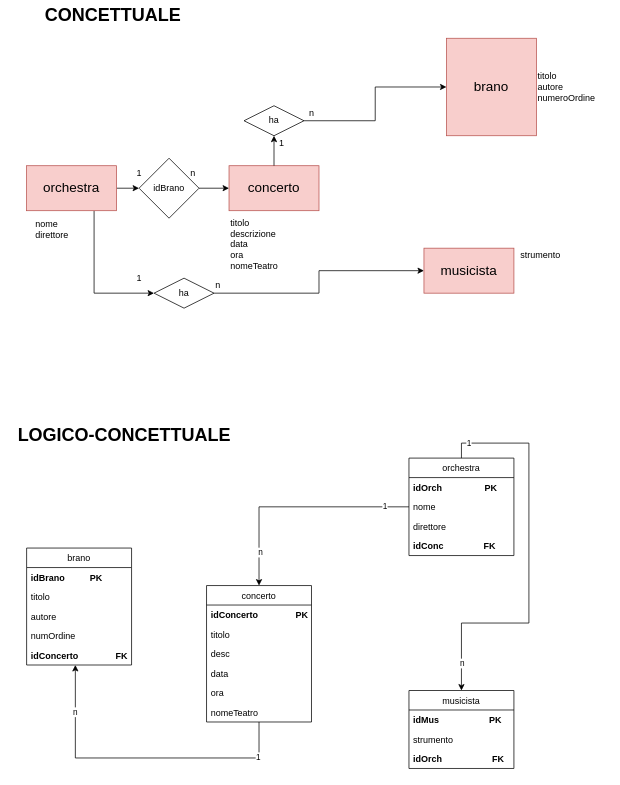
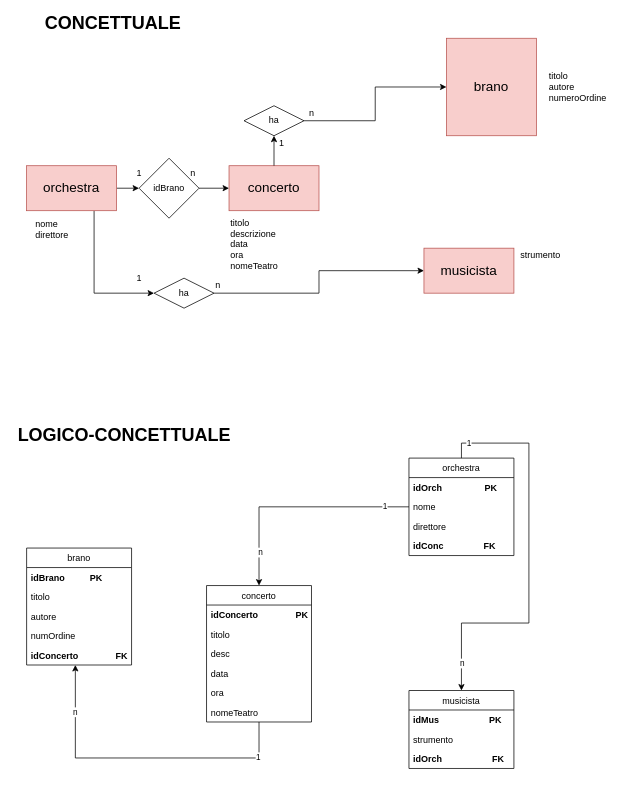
node "CONCETTUALE": moved (113, 15) -> (113, 23)
node "titolo autore numeroOrdine": moved (570, 87) -> (582, 87)
